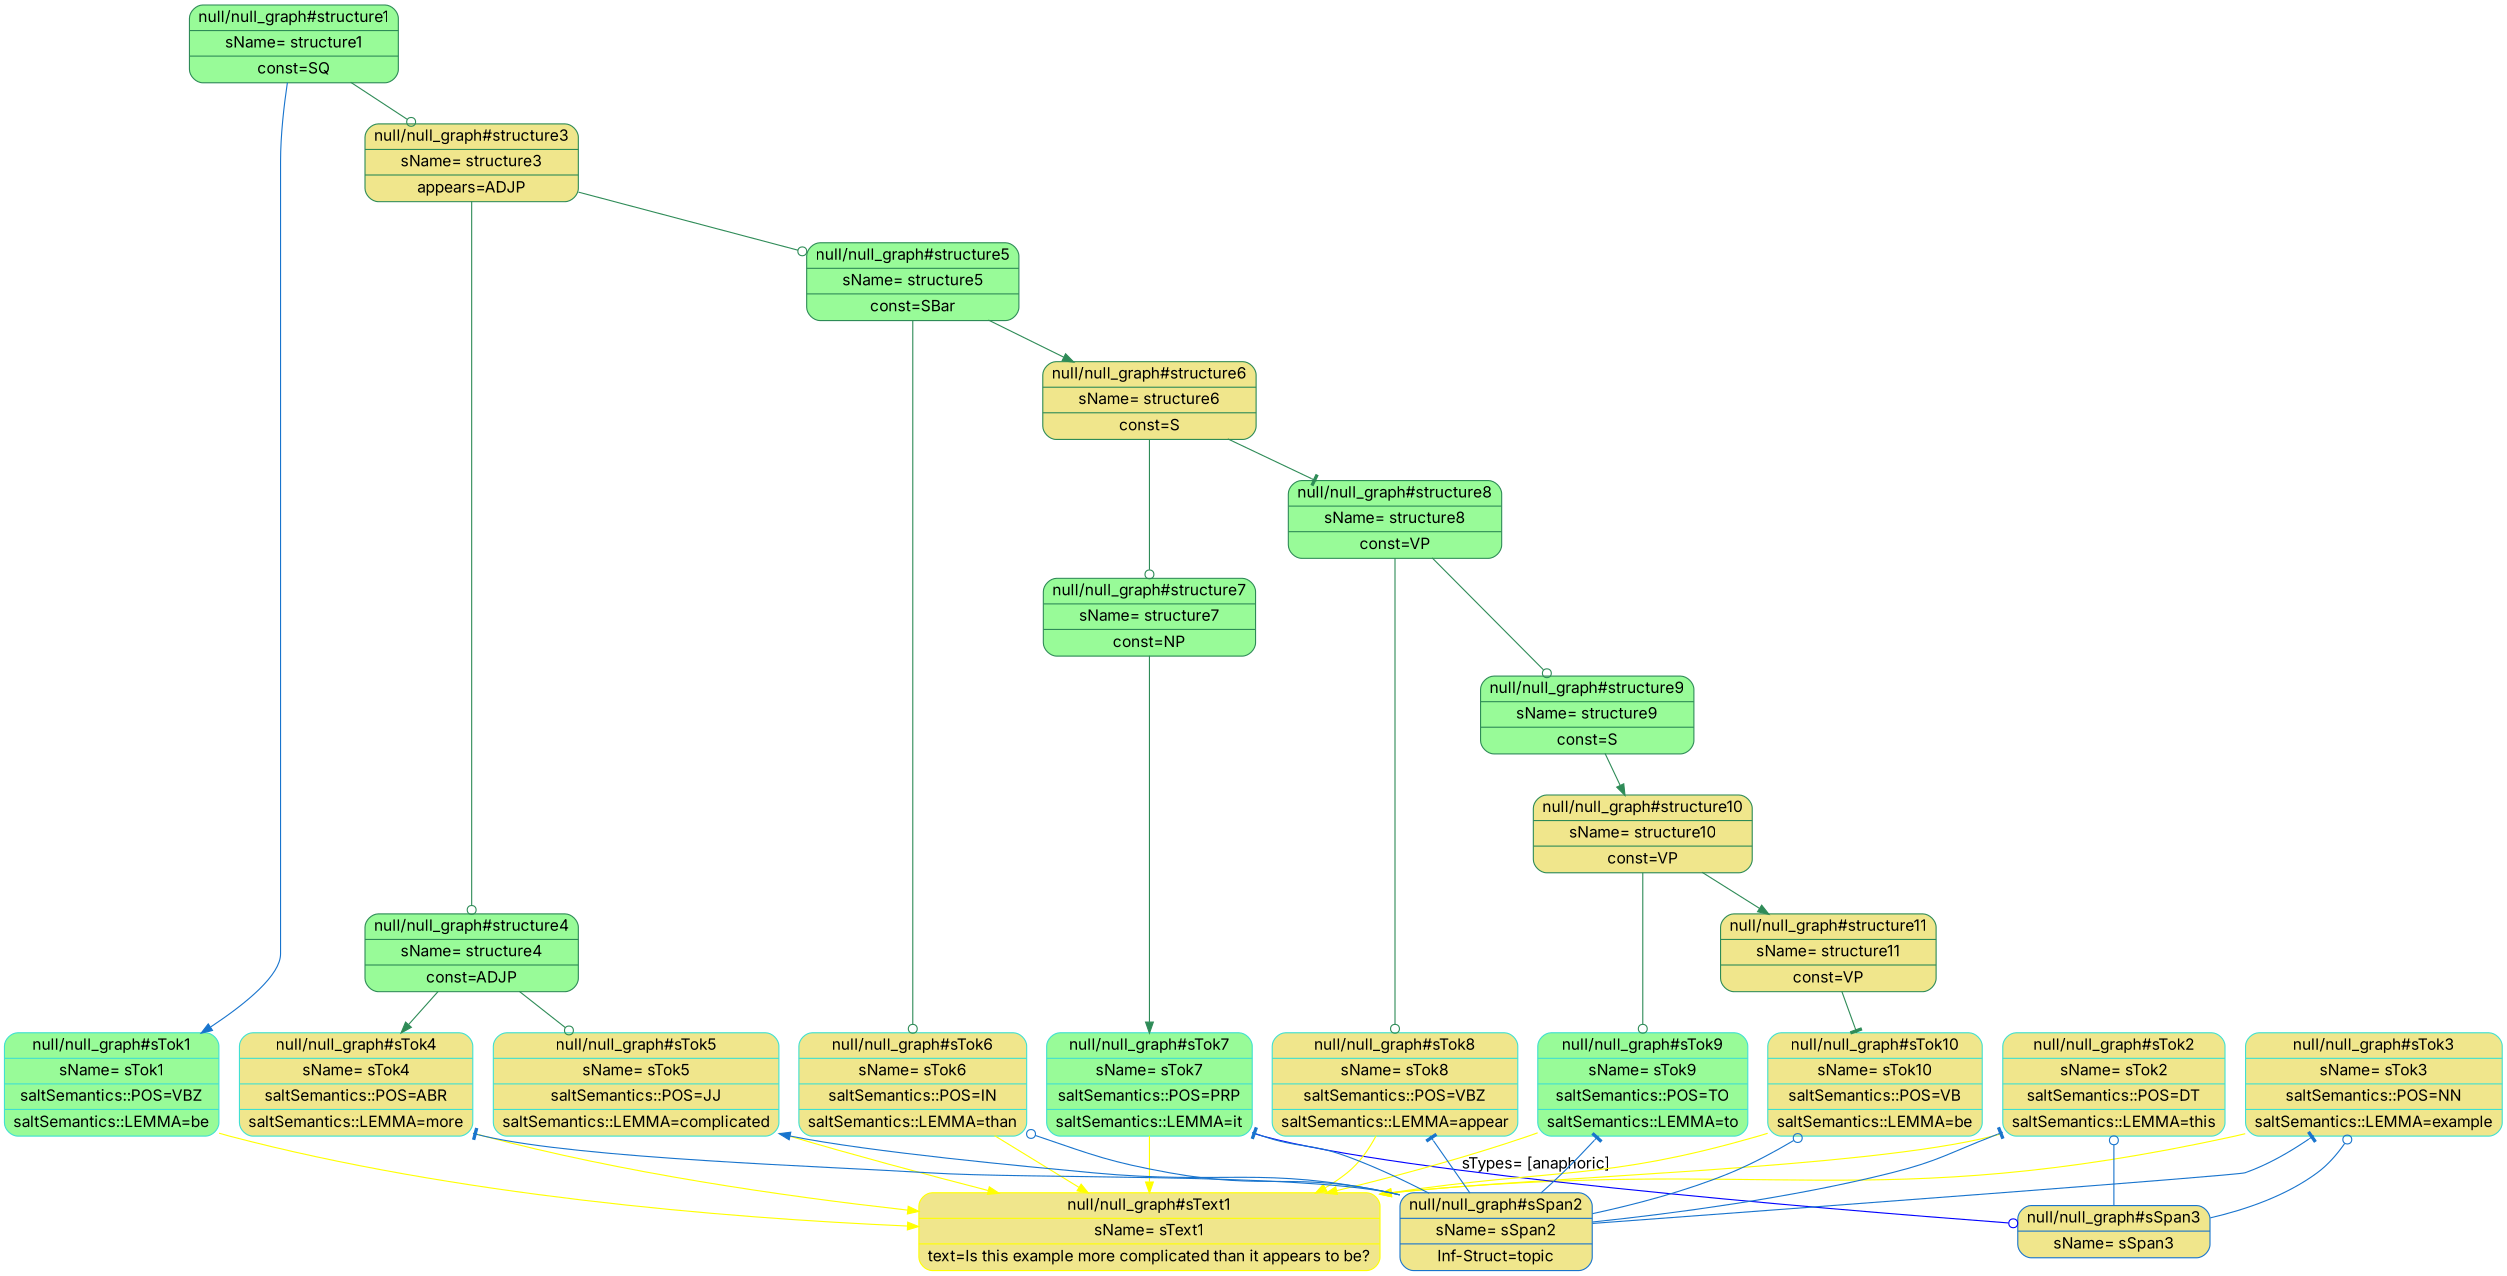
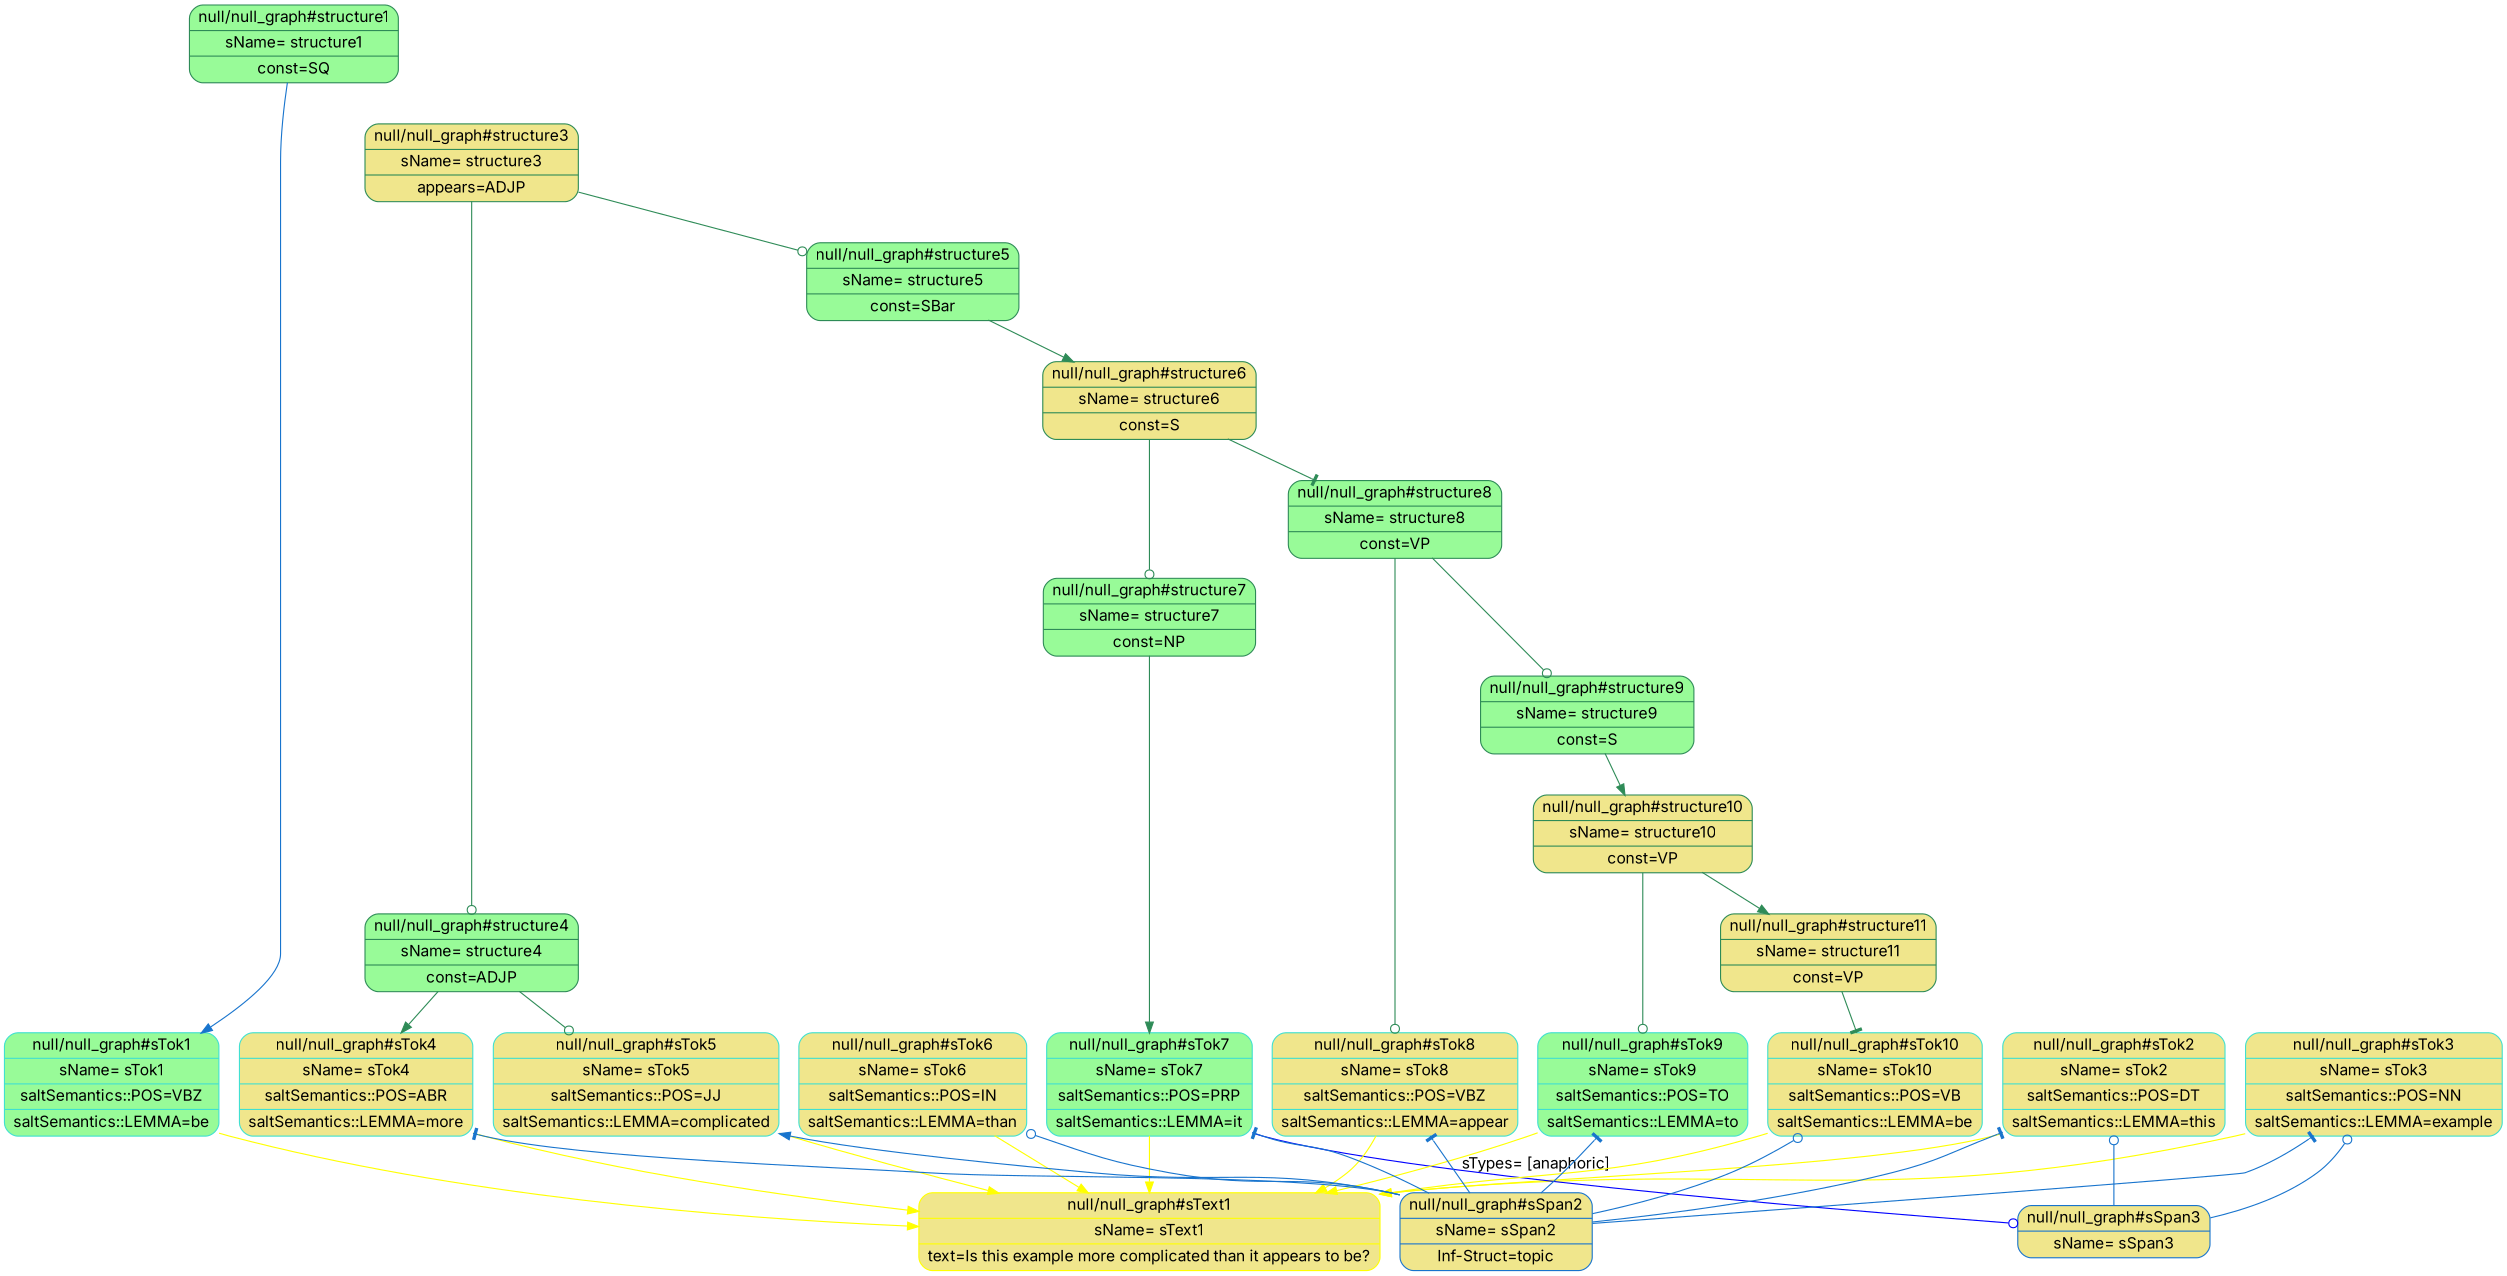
edge "null/null_graph#structure1" -> "null/null_graph#structure3": removed
edge "null/null_graph#structure5" -> "null/null_graph#sTok6": removed
